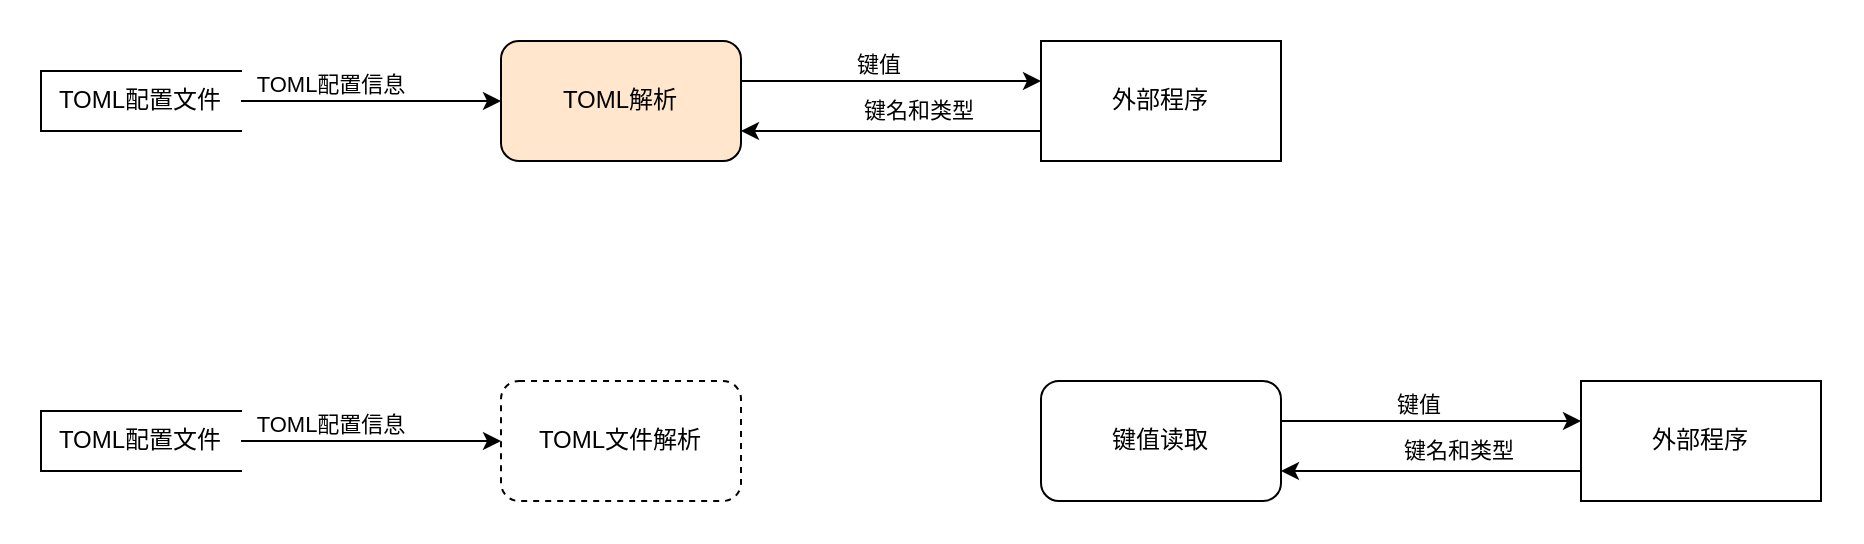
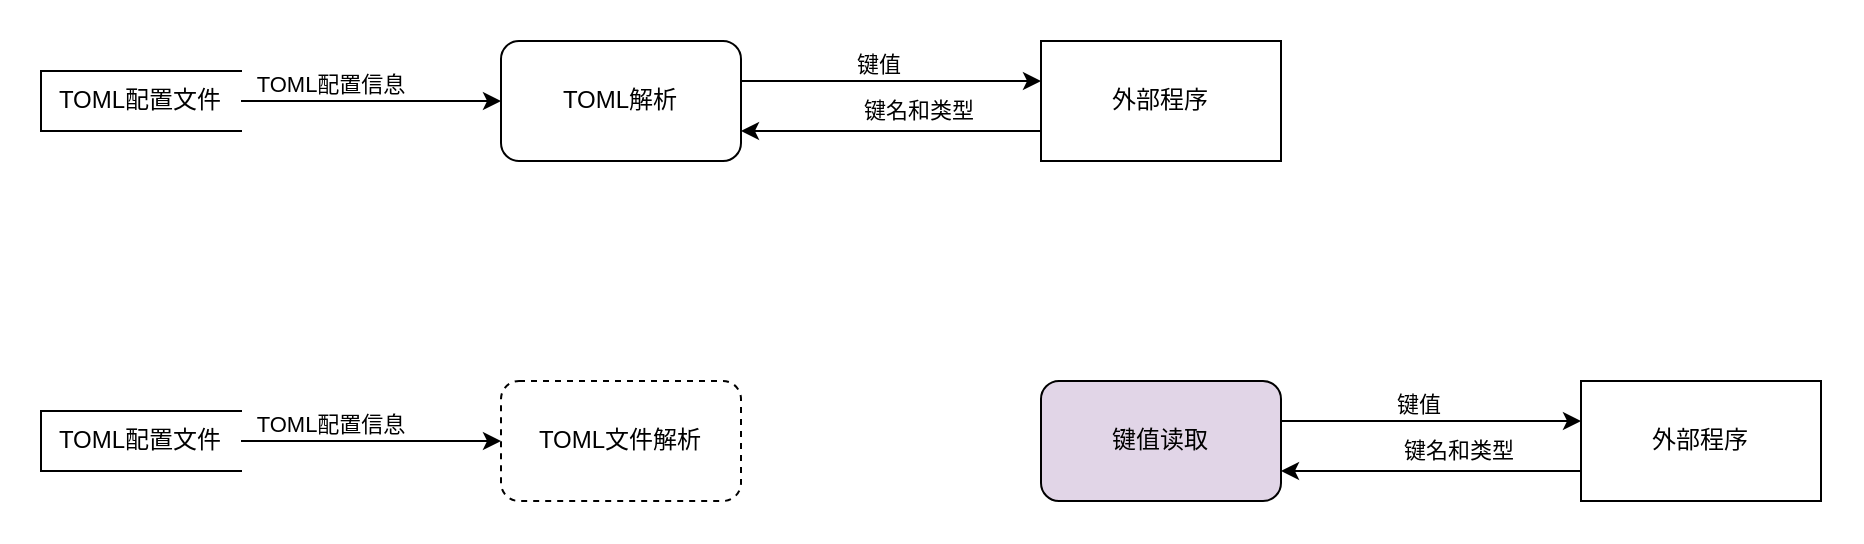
node "TOML解析": fillcolor #ffe6cc -> #ffffff
node "键值读取": fillcolor #ffffff -> #e1d5e7
